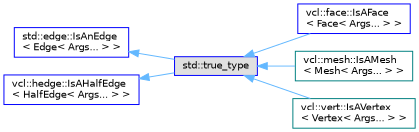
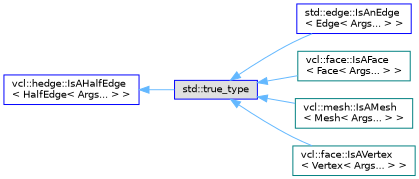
node "vcl::face::IsAFace < Face< Args... > >": color blue -> teal
edge "std::true_type" -> "std::edge::IsAnEdge < Edge< Args... > >": reversed
node "vcl::vert::IsAVertex < Vertex< Args... > >": label "vcl::vert::IsAVertex < Vertex< Args... > >" -> "vcl::face::IsAVertex < Vertex< Args... > >"
